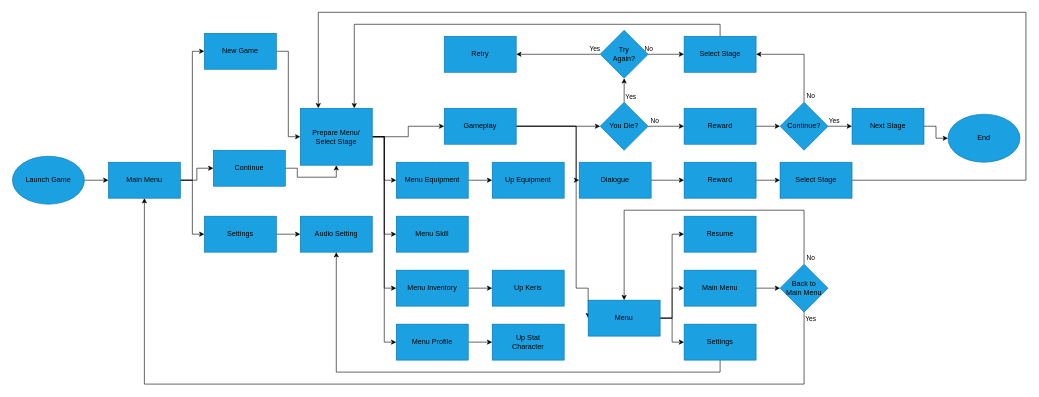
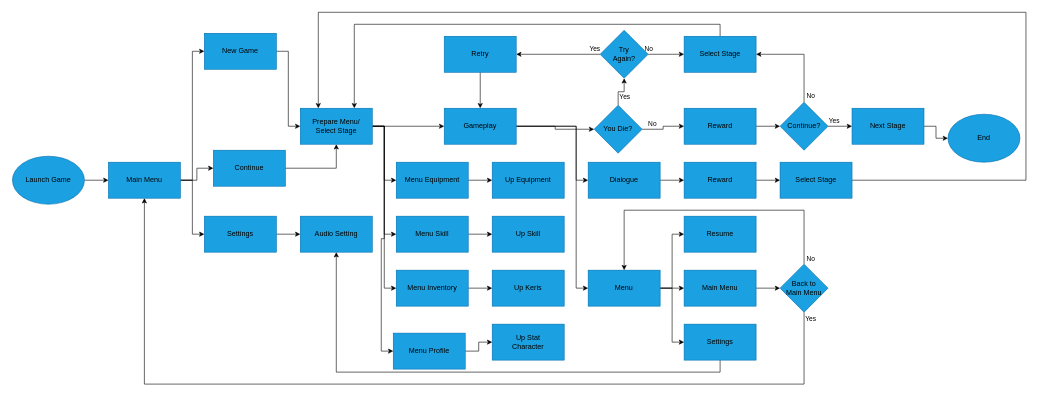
edge "Retry" -> "Gameplay": added
node "You Die?": moved (624, 126) -> (618, 129)
node "Prepare Menu/ Select Stage": size 72x57 -> 72x36
node "Dialogue": moved (615, 180) -> (624, 180)
edge "Menu Skill" -> "Up Skill": added
node "Up Skill": added
node "Menu": moved (624, 318) -> (624, 288)
node "Menu Profile": moved (432, 342) -> (429, 351)
